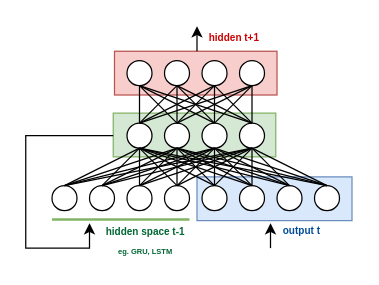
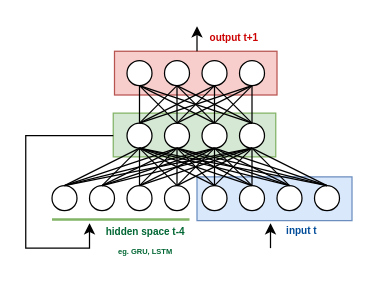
node "hidden t+1": label "hidden t+1" -> "output t+1"
node "output t": label "output t" -> "input t"
node "hidden space t-1 eg. GRU, LSTM": label "hidden space t-1 eg. GRU, LSTM" -> "hidden space t-4 eg. GRU, LSTM"
